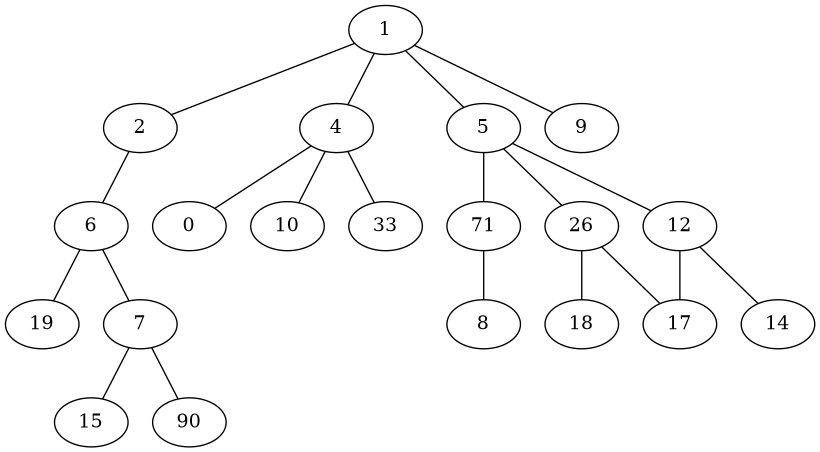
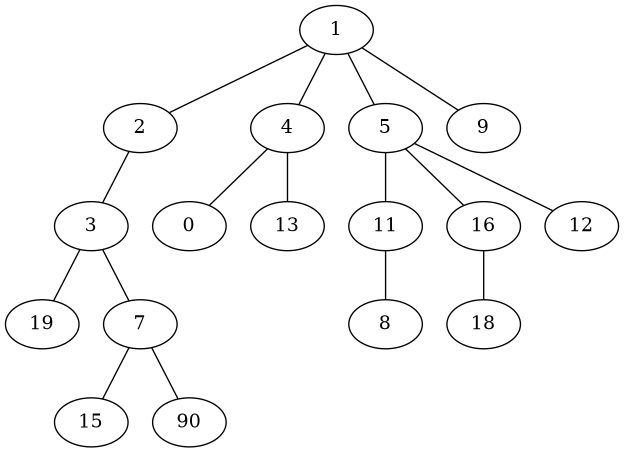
node "6": label "6" -> "3"
node "10": removed
node "33": label "33" -> "13"
node "71": label "71" -> "11"
node "26": label "26" -> "16"
node "17": removed
node "14": removed
